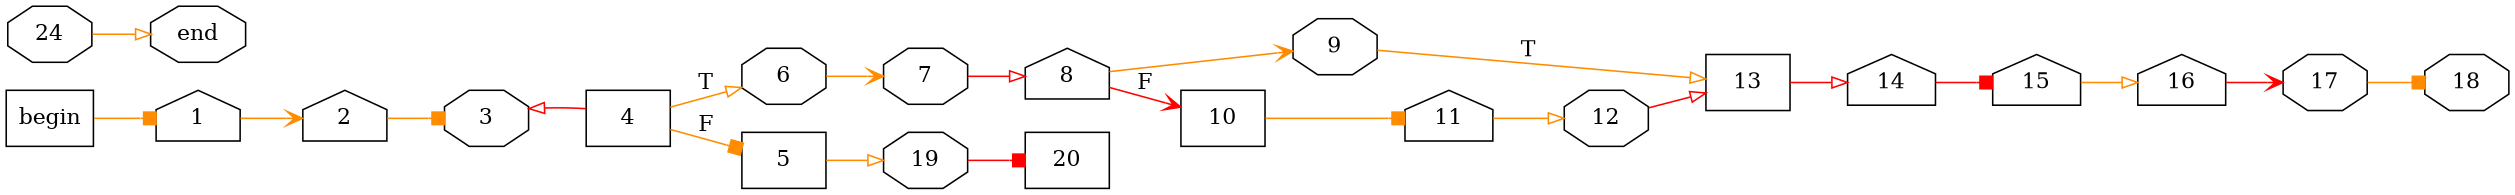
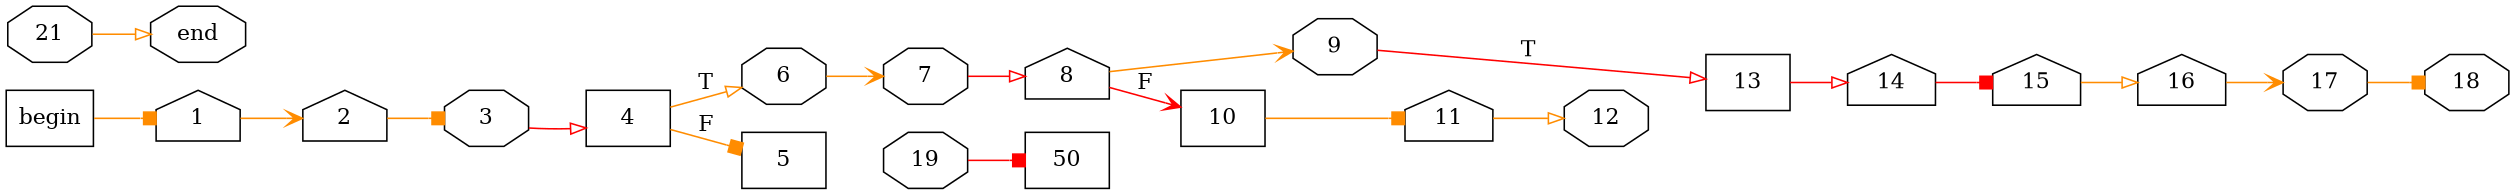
node "24": label "24" -> "21"
edge "9" -> "13": color darkorange -> red
edge "16" -> "17": color red -> darkorange
edge "12" -> "13": removed
edge "4" -> "3": reversed
edge "5" -> "19": removed
node "20": label "20" -> "50"
